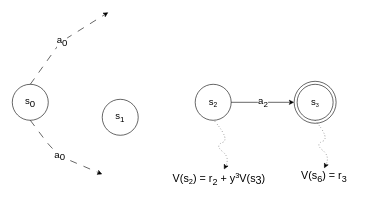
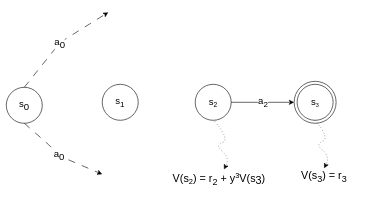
node "s0": moved (30, 102) -> (24, 105)
node "s1": moved (120, 117) -> (120, 102)
node "V(s6) = r3": label "V(s6) = r3" -> "V(s3) = r3"
